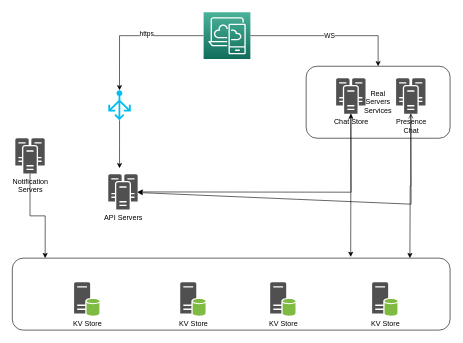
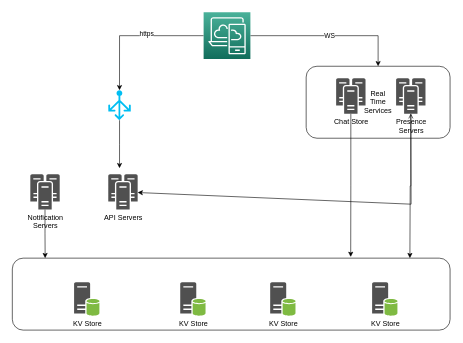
node "Real Servers Services": label "Real Servers Services" -> "Real Time Services"
node "Presence Chat": label "Presence Chat" -> "Presence Servers"
node "Notification Servers": moved (30, 156) -> (45, 192)
edge "Chat Store" -- "API Servers": removed
